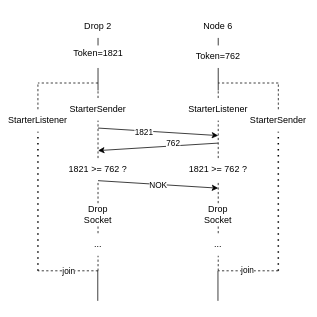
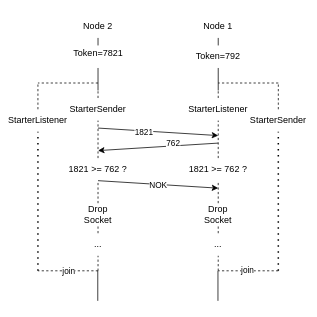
node "Drop 2": label "Drop 2" -> "Node 2"
node "Node 6": label "Node 6" -> "Node 1"
node "Token=1821": label "Token=1821" -> "Token=7821"
node "Token=762": label "Token=762" -> "Token=792"
